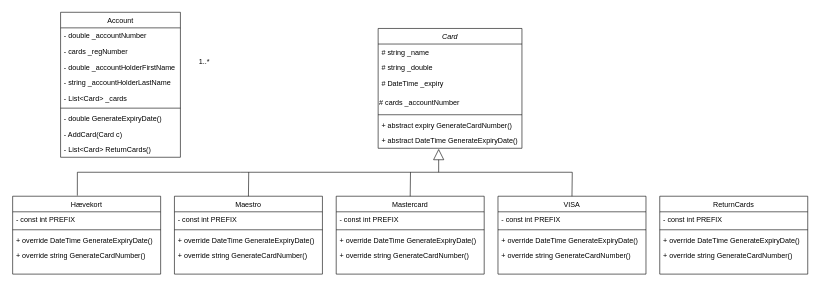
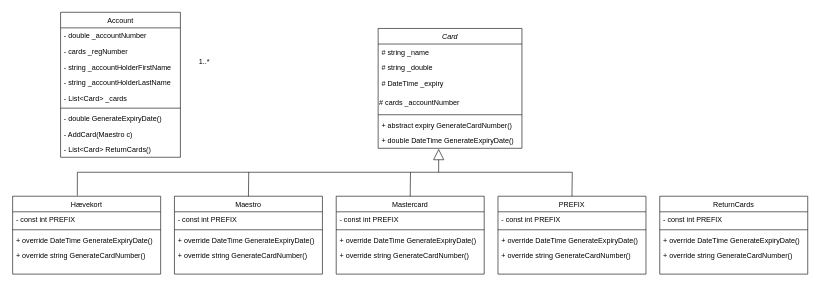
node "- double _accountHolderFirstName": label "- double _accountHolderFirstName" -> "- string _accountHolderFirstName"
node "- AddCard(Card c)": label "- AddCard(Card c)" -> "- AddCard(Maestro c)"
node "+ abstract DateTime GenerateExpiryDate()": label "+ abstract DateTime GenerateExpiryDate()" -> "+ double DateTime GenerateExpiryDate()"
node "VISA": label "VISA" -> "PREFIX"
